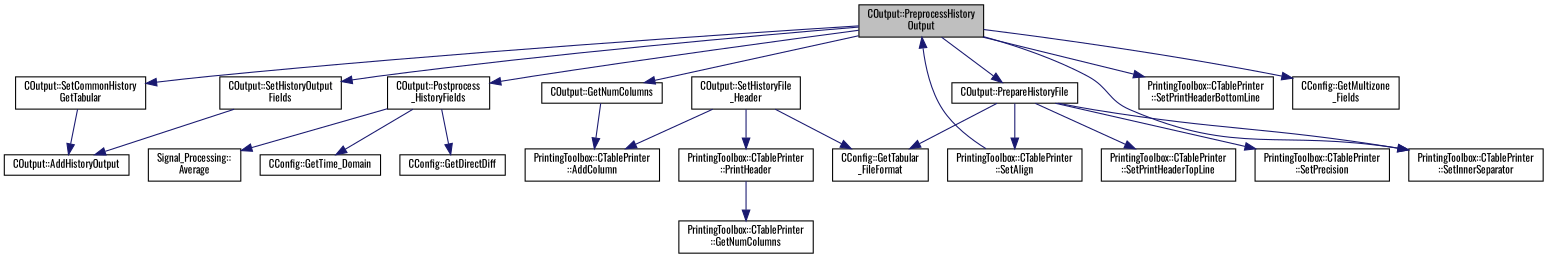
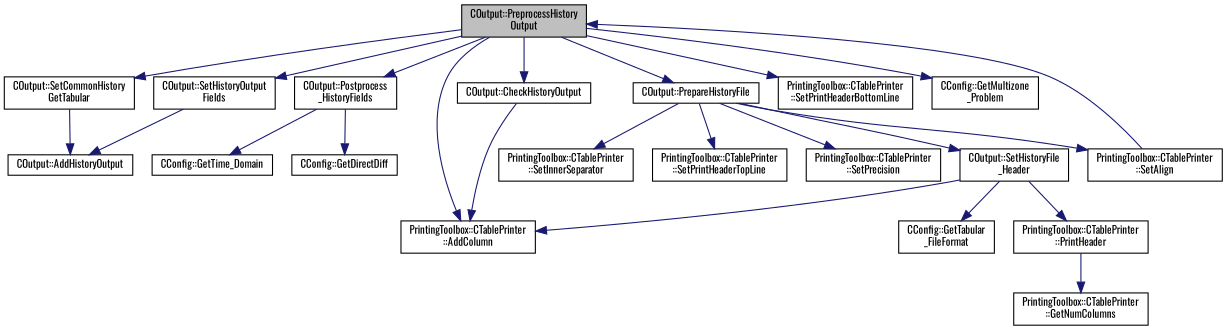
node "COutput::GetNumColumns": label "COutput::GetNumColumns" -> "COutput::CheckHistoryOutput"
node "CConfig::GetMultizone _Fields": label "CConfig::GetMultizone _Fields" -> "CConfig::GetMultizone _Problem"
edge "COutput::PreprocessHistory Output" -> "PrintingToolbox::CTablePrinter ::SetInnerSeparator": now "COutput::PreprocessHistory Output" -> "PrintingToolbox::CTablePrinter ::AddColumn"
edge "COutput::PrepareHistoryFile" -> "CConfig::GetTabular _FileFormat": now "COutput::PrepareHistoryFile" -> "COutput::SetHistoryFile _Header"
node "Signal_Processing:: Average": removed
